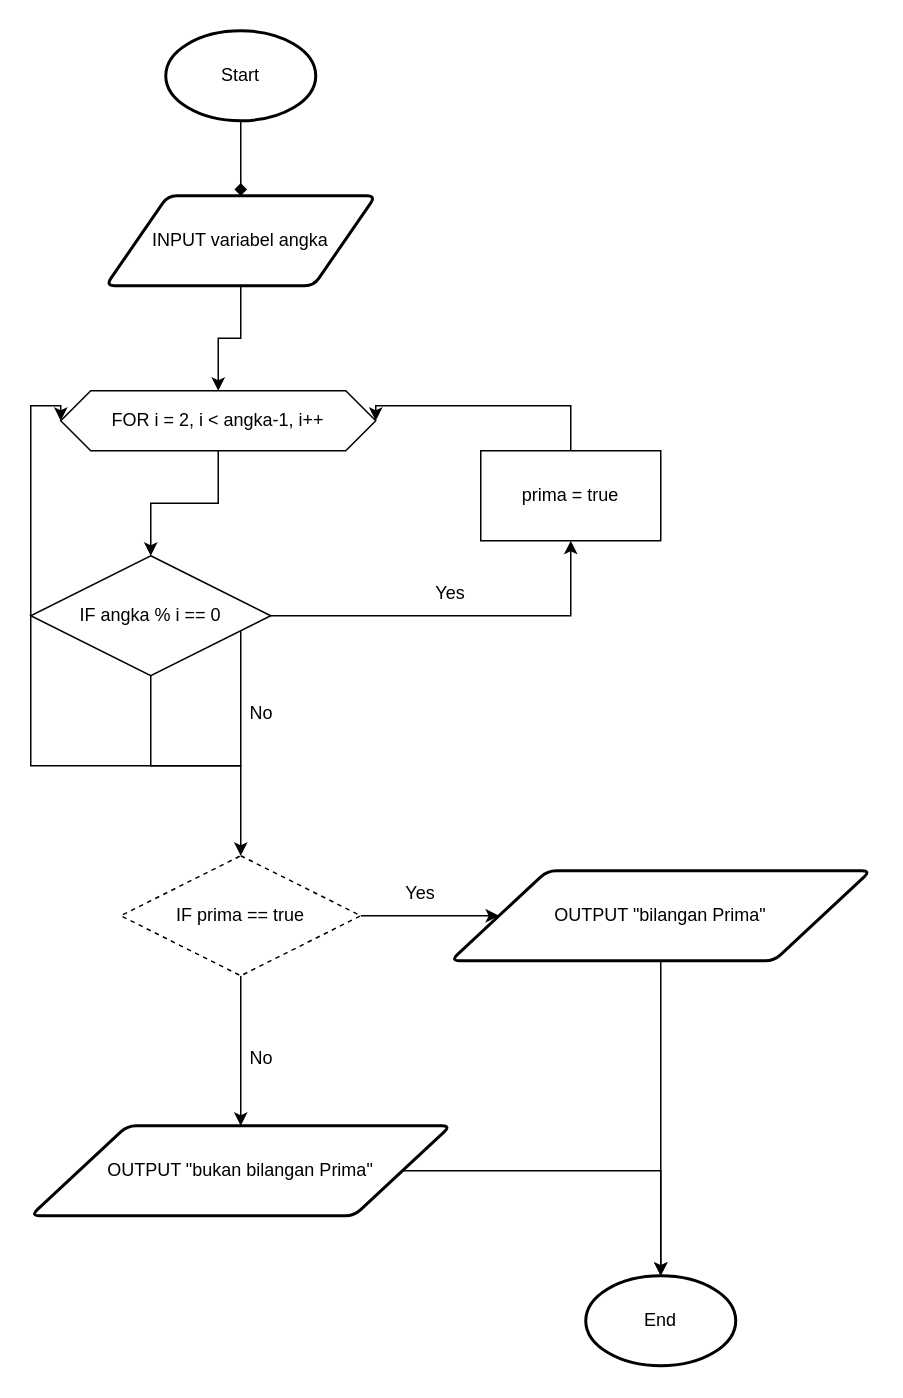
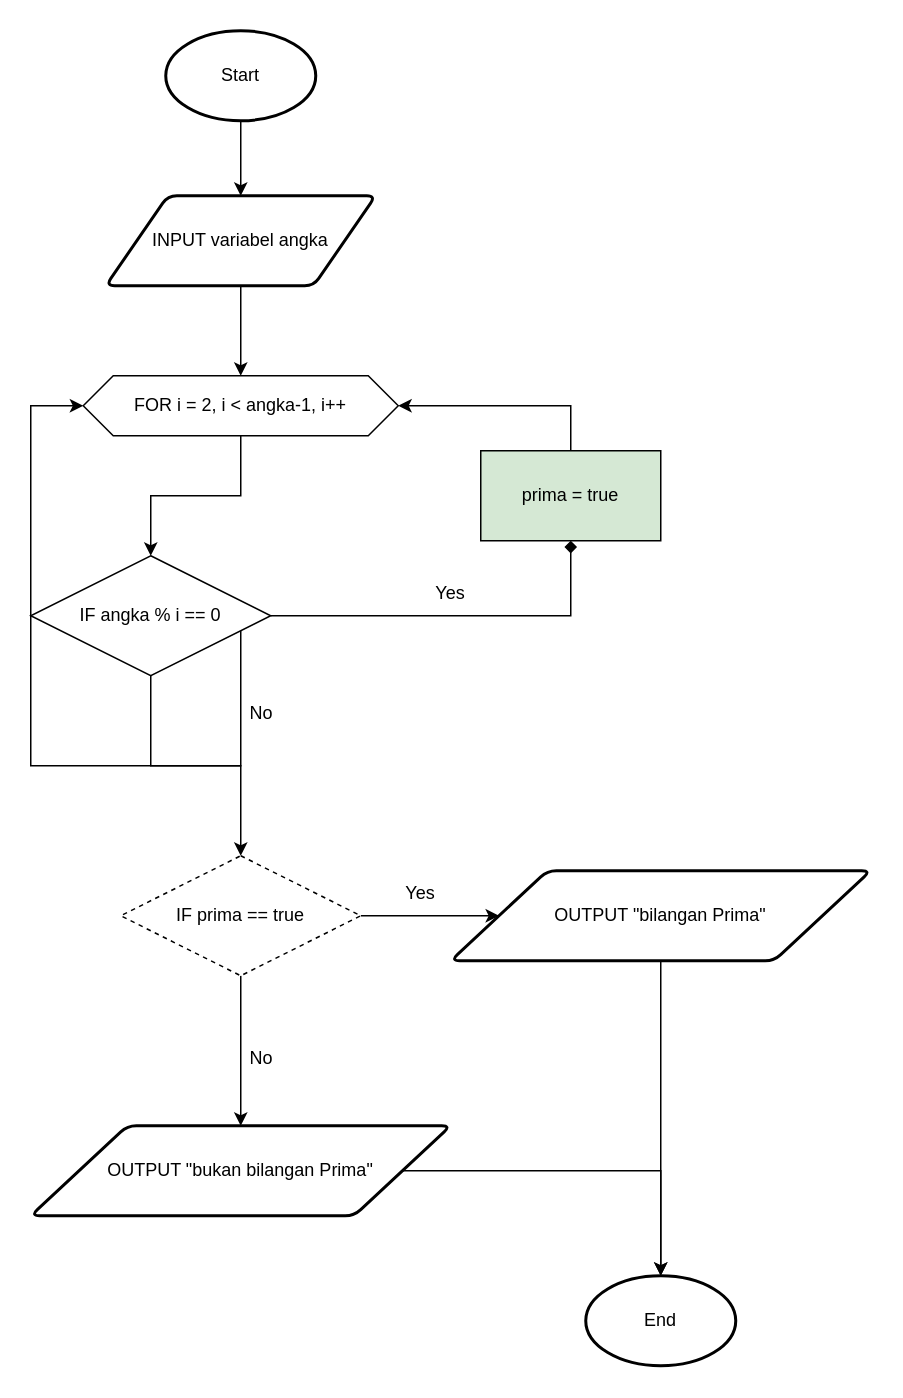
edge "Start" -> "INPUT variabel angka": arrowhead diamond -> classic
node "FOR i = 2, i < angka-1, i++": moved (218, 421) -> (241, 406)
node "prima = true": fillcolor #ffffff -> #d5e8d4
edge "IF angka % i == 0" -> "prima = true": arrowhead classic -> diamond
